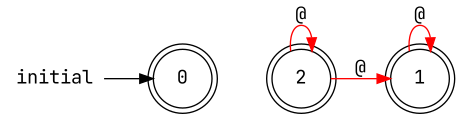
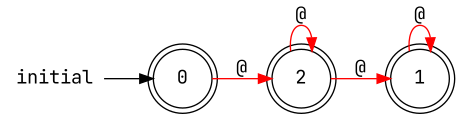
edge "0" -> "2": added, label "@"
